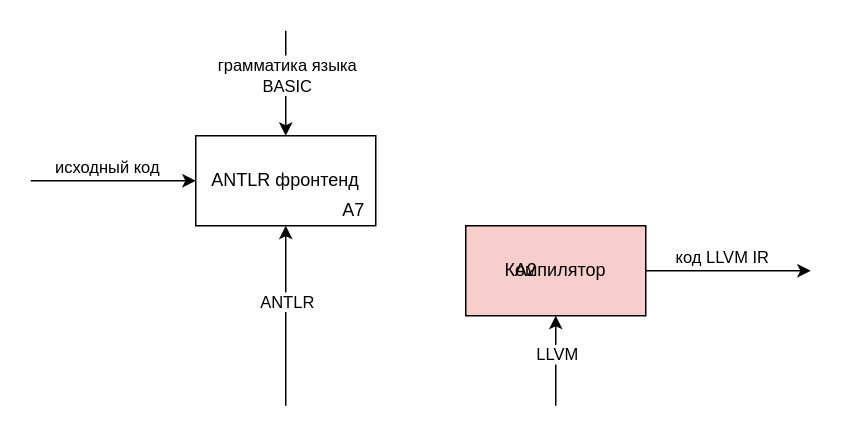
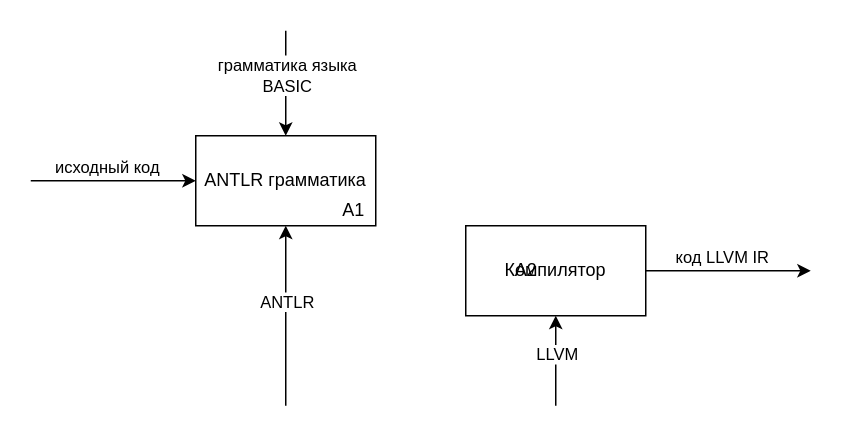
node "ANTLR фронтенд": label "ANTLR фронтенд" -> "ANTLR грамматика"
node "A7": label "A7" -> "A1"
node "Компилятор": fillcolor #f8cecc -> #ffffff
